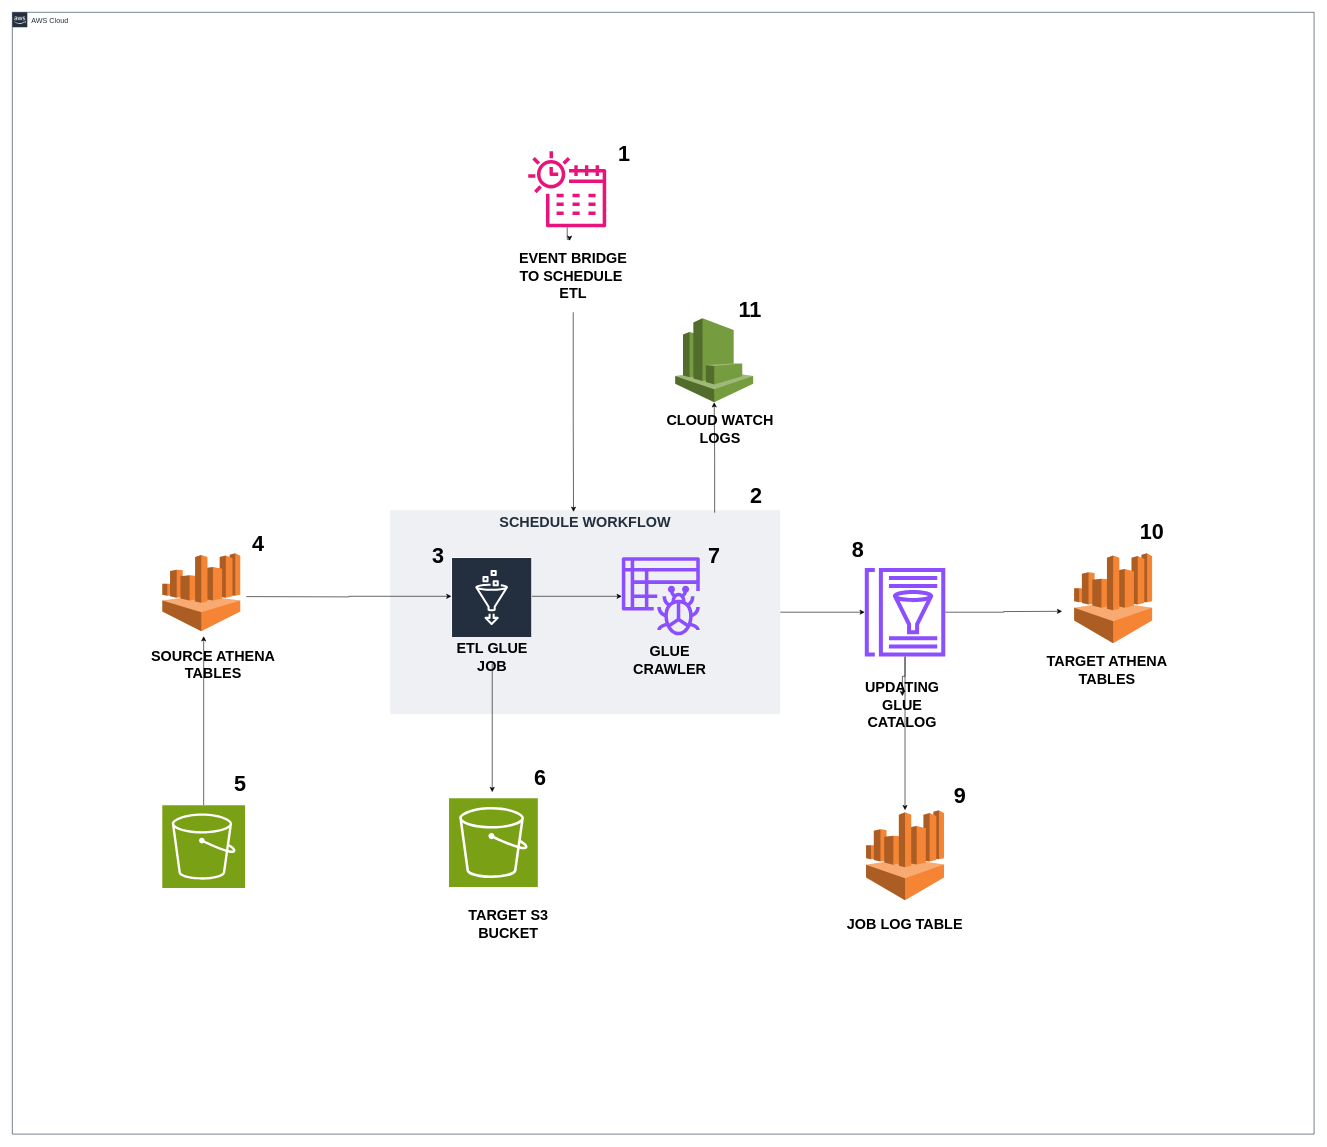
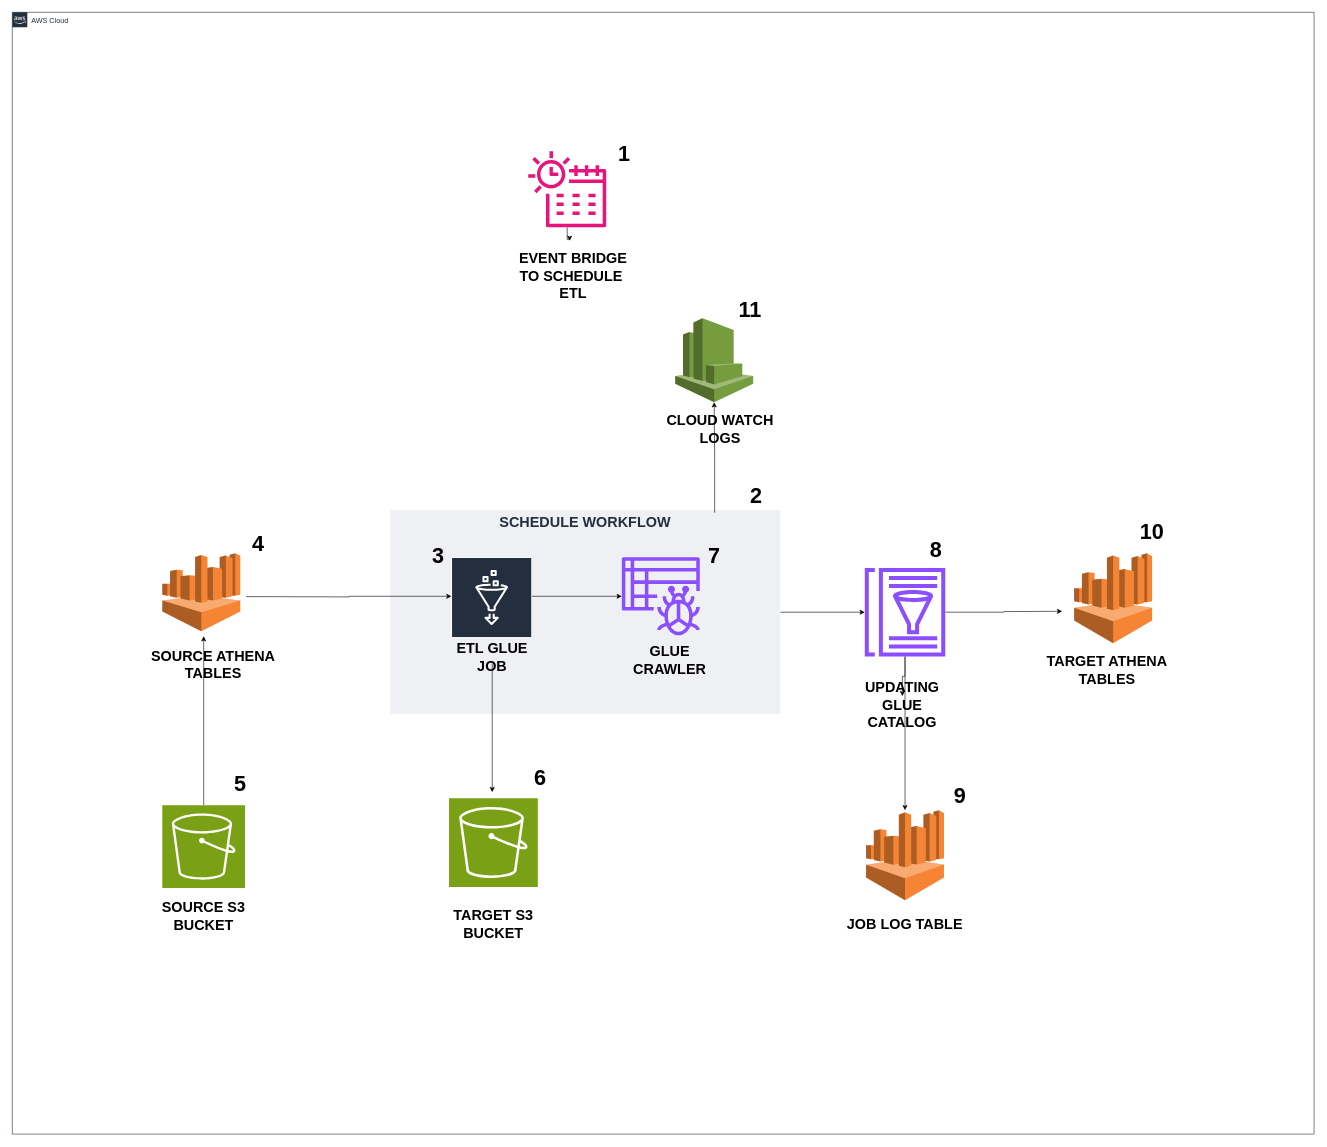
edge "EVENT BRIDGE TO SCHEDULE ETL" -> "SCHEDULE WORKFLOW": removed
node "8": moved (858, 549) -> (936, 549)
node "SOURCE S3 BUCKET": added
node "TARGET S3 BUCKET": moved (509, 924) -> (494, 924)
